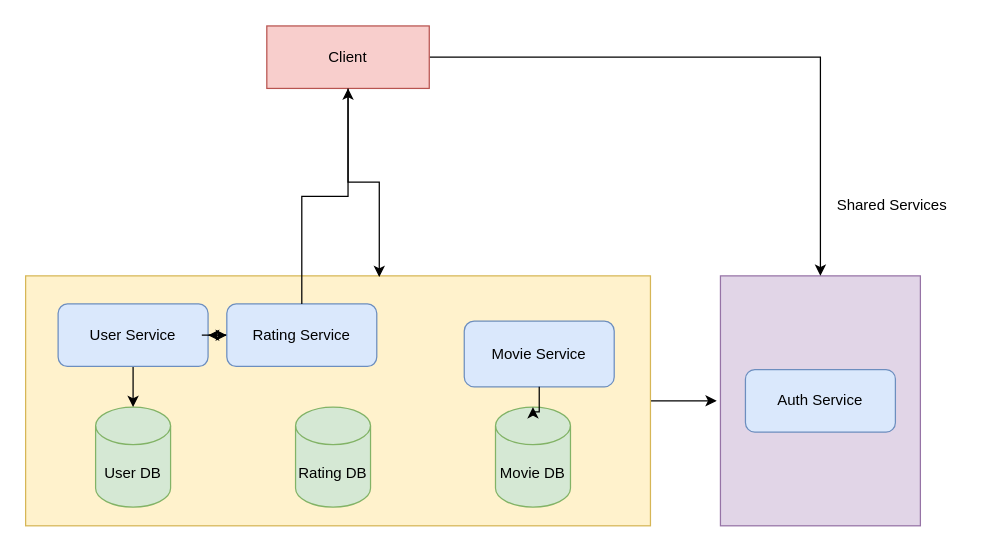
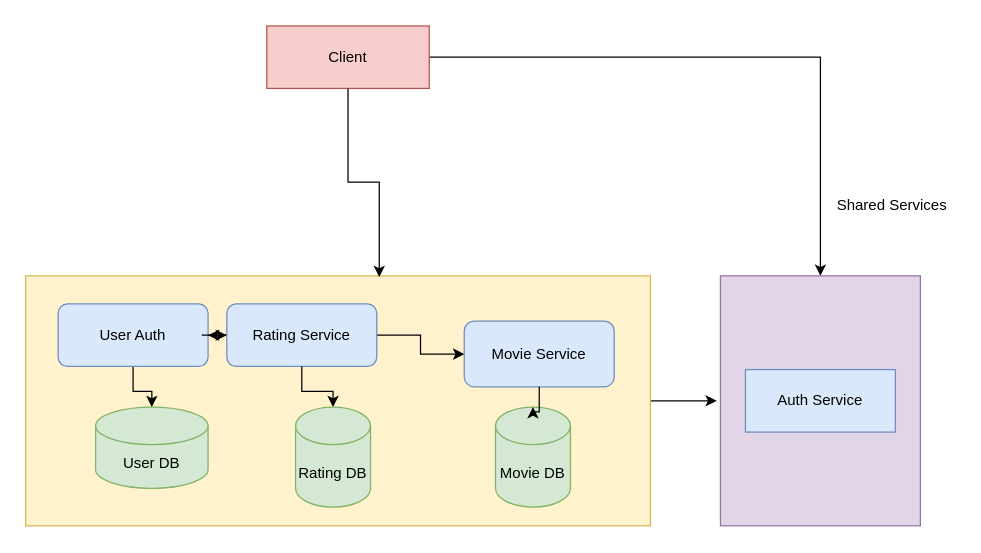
edge "Rating Service" -> "Client": now "Rating Service" -> "Rating DB"
node "User Service": label "User Service" -> "User Auth"
edge "Rating Service" -> "Movie Service": added
node "Auth Service": shape rounded rectangle -> rectangle
node "User DB": size 75x100 -> 113x81
